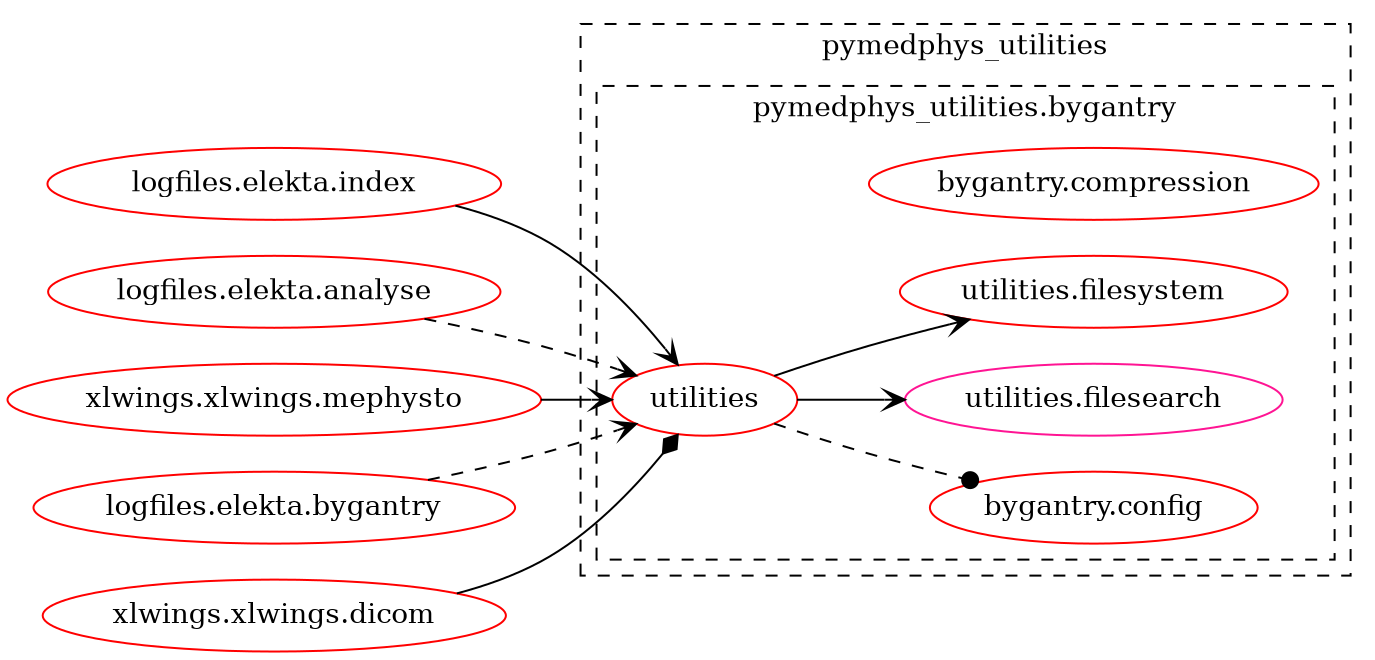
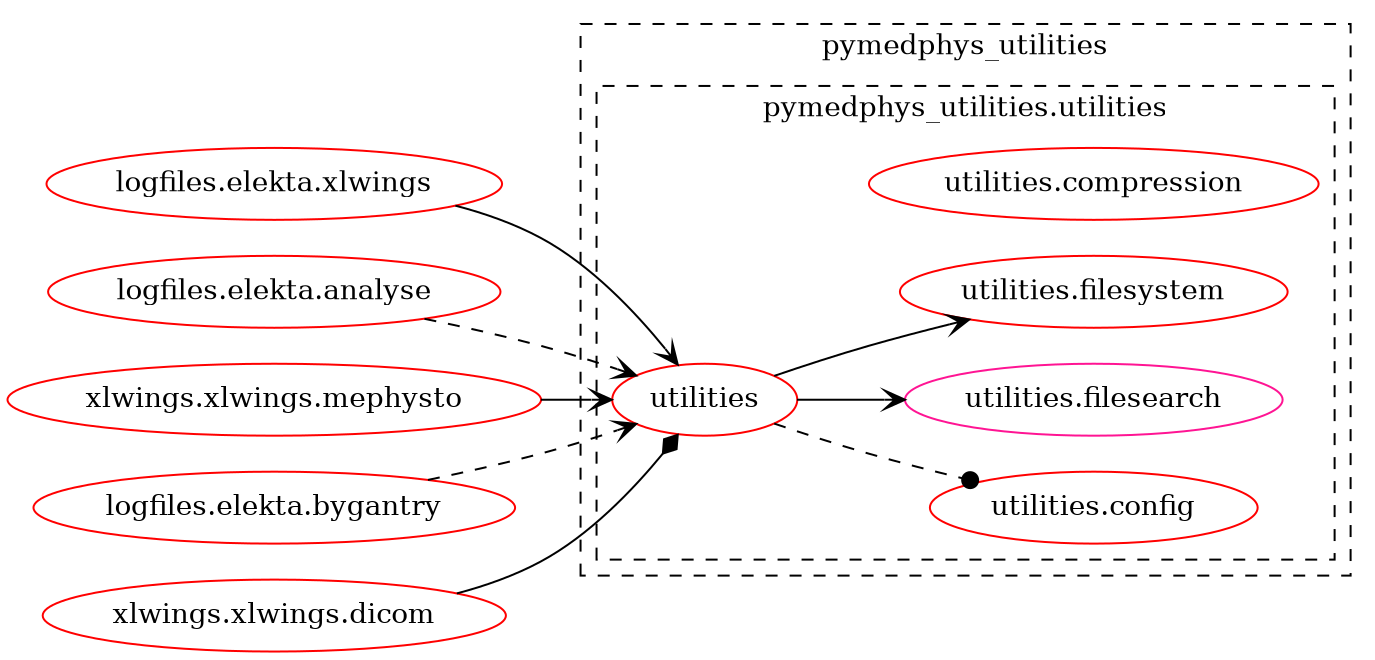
cluster "pymedphys_utilities.bygantry": label "pymedphys_utilities.bygantry" -> "pymedphys_utilities.utilities"
node "logfiles.elekta.index": label "logfiles.elekta.index" -> "logfiles.elekta.xlwings"
node "bygantry.compression": label "bygantry.compression" -> "utilities.compression"
node "bygantry.config": label "bygantry.config" -> "utilities.config"
